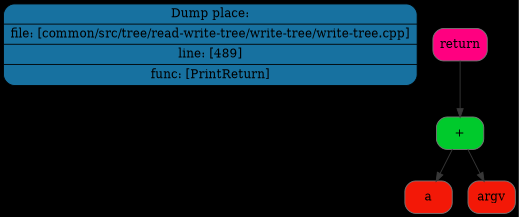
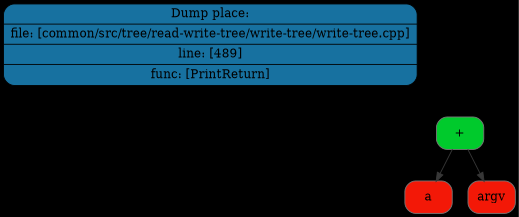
node "return": removed
